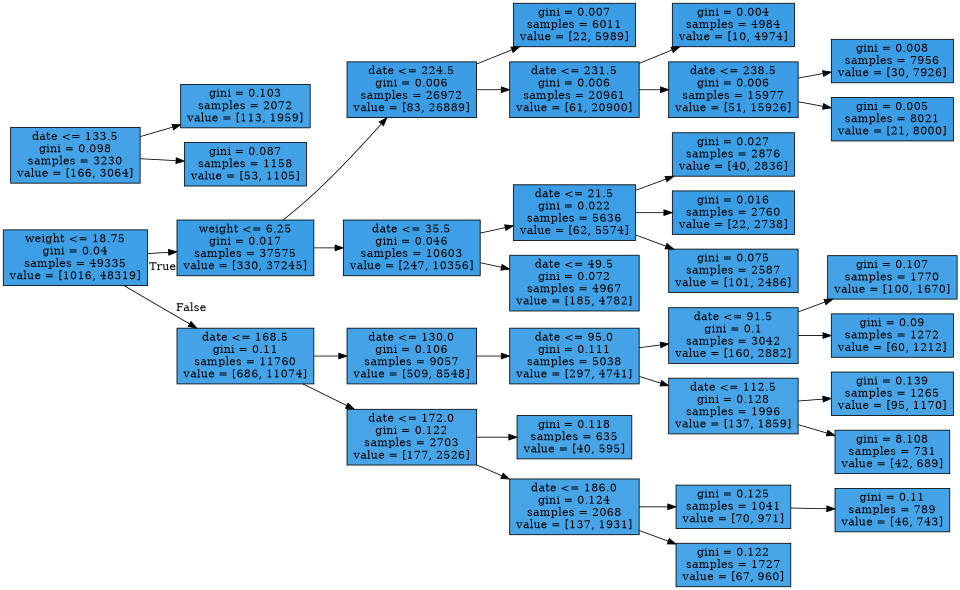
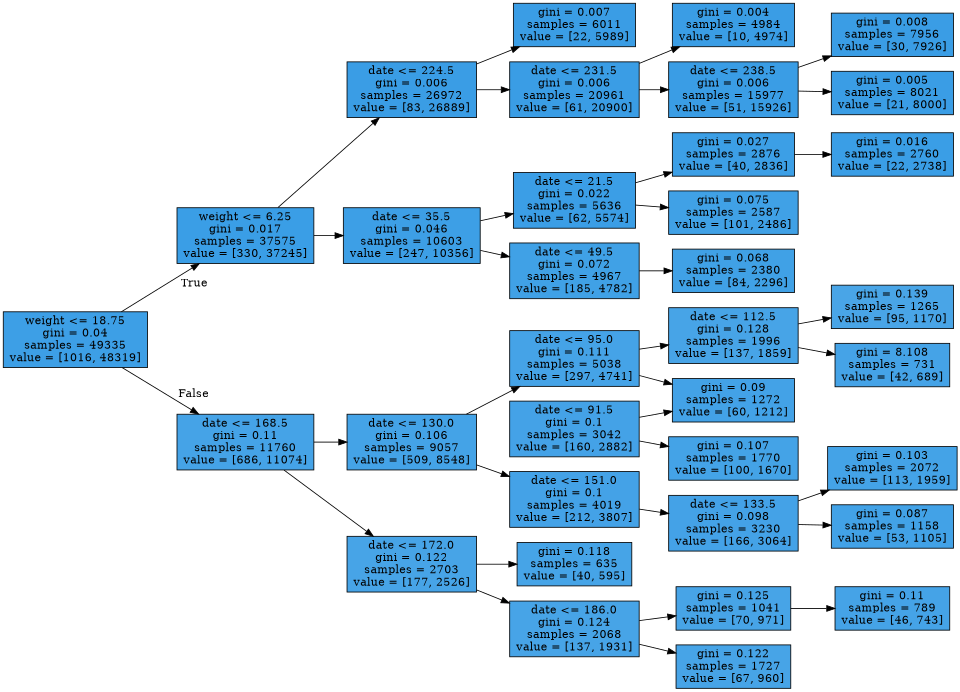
edge "date <= 21.5 gini = 0.022 samples = 5636 value = [62, 5574]" -> "gini = 0.016 samples = 2760 value = [22, 2738]": now "gini = 0.027 samples = 2876 value = [40, 2836]" -> "gini = 0.016 samples = 2760 value = [22, 2738]"
node "gini = 0.068 samples = 2380 value = [84, 2296]": added
edge "date <= 95.0 gini = 0.111 samples = 5038 value = [297, 4741]" -> "date <= 91.5 gini = 0.1 samples = 3042 value = [160, 2882]": now "date <= 95.0 gini = 0.111 samples = 5038 value = [297, 4741]" -> "gini = 0.09 samples = 1272 value = [60, 1212]"
node "date <= 151.0 gini = 0.1 samples = 4019 value = [212, 3807]": added
